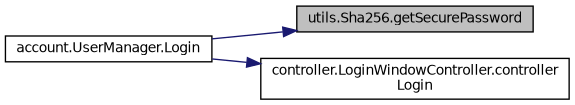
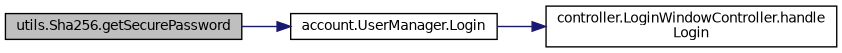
edge "account.UserManager.Login" -> "utils.Sha256.getSecurePassword": reversed
node "controller.LoginWindowController.controller Login": label "controller.LoginWindowController.controller Login" -> "controller.LoginWindowController.handle Login"
